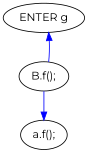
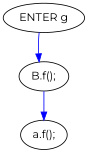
edge "B.f();" -> "ENTER g": reversed
